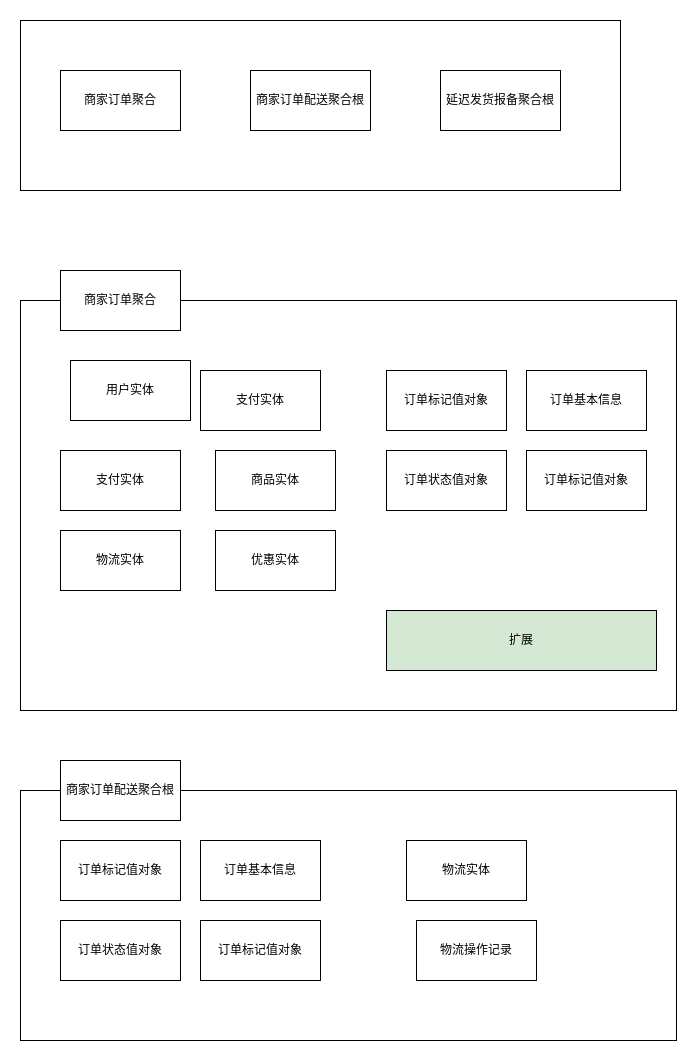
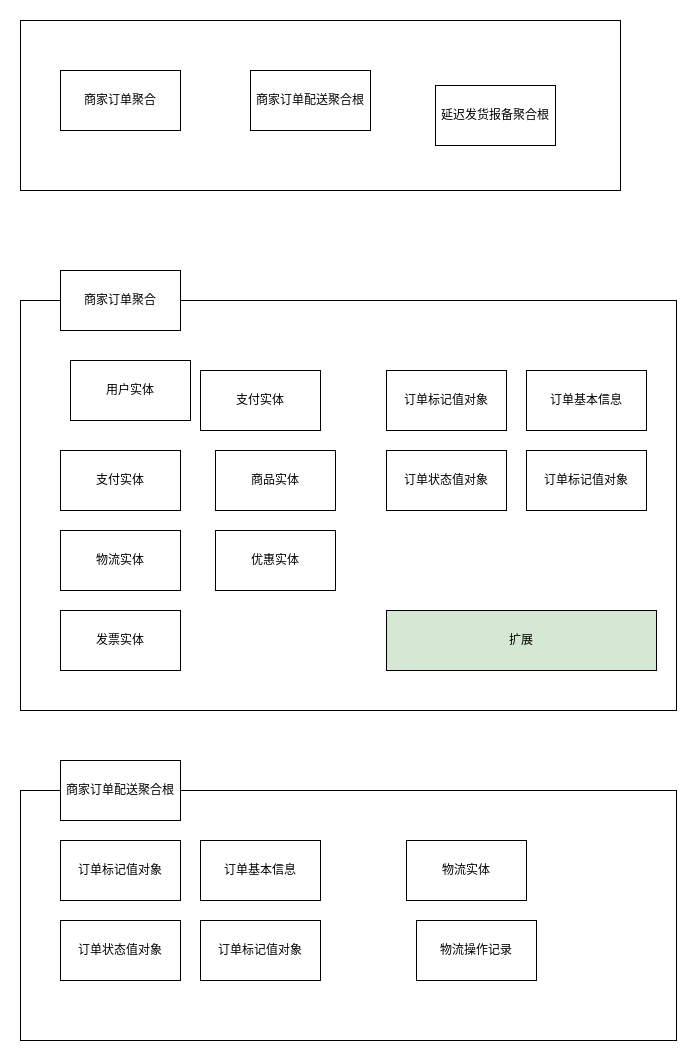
node "延迟发货报备聚合根": moved (501, 101) -> (496, 116)
node "发票实体": added
